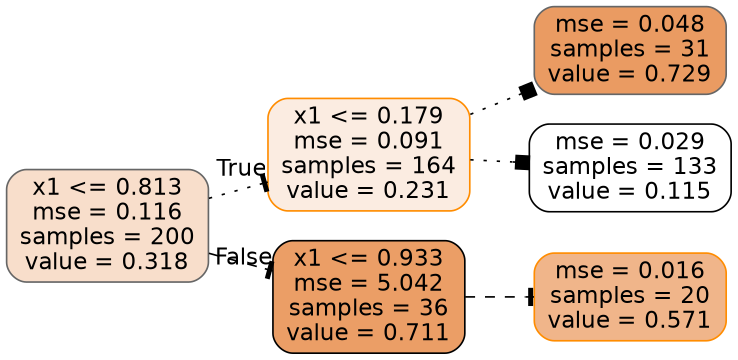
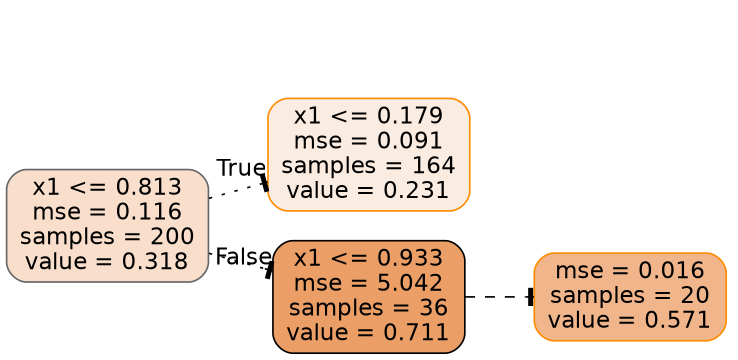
node "mse = 0.048 samples = 31 value = 0.729": removed
node "mse = 0.029 samples = 133 value = 0.115": removed
edge "x1 <= 0.813 mse = 0.116 samples = 200 value = 0.318" -> "x1 <= 0.933 mse = 5.042 samples = 36 value = 0.711": style dashed -> dotted
